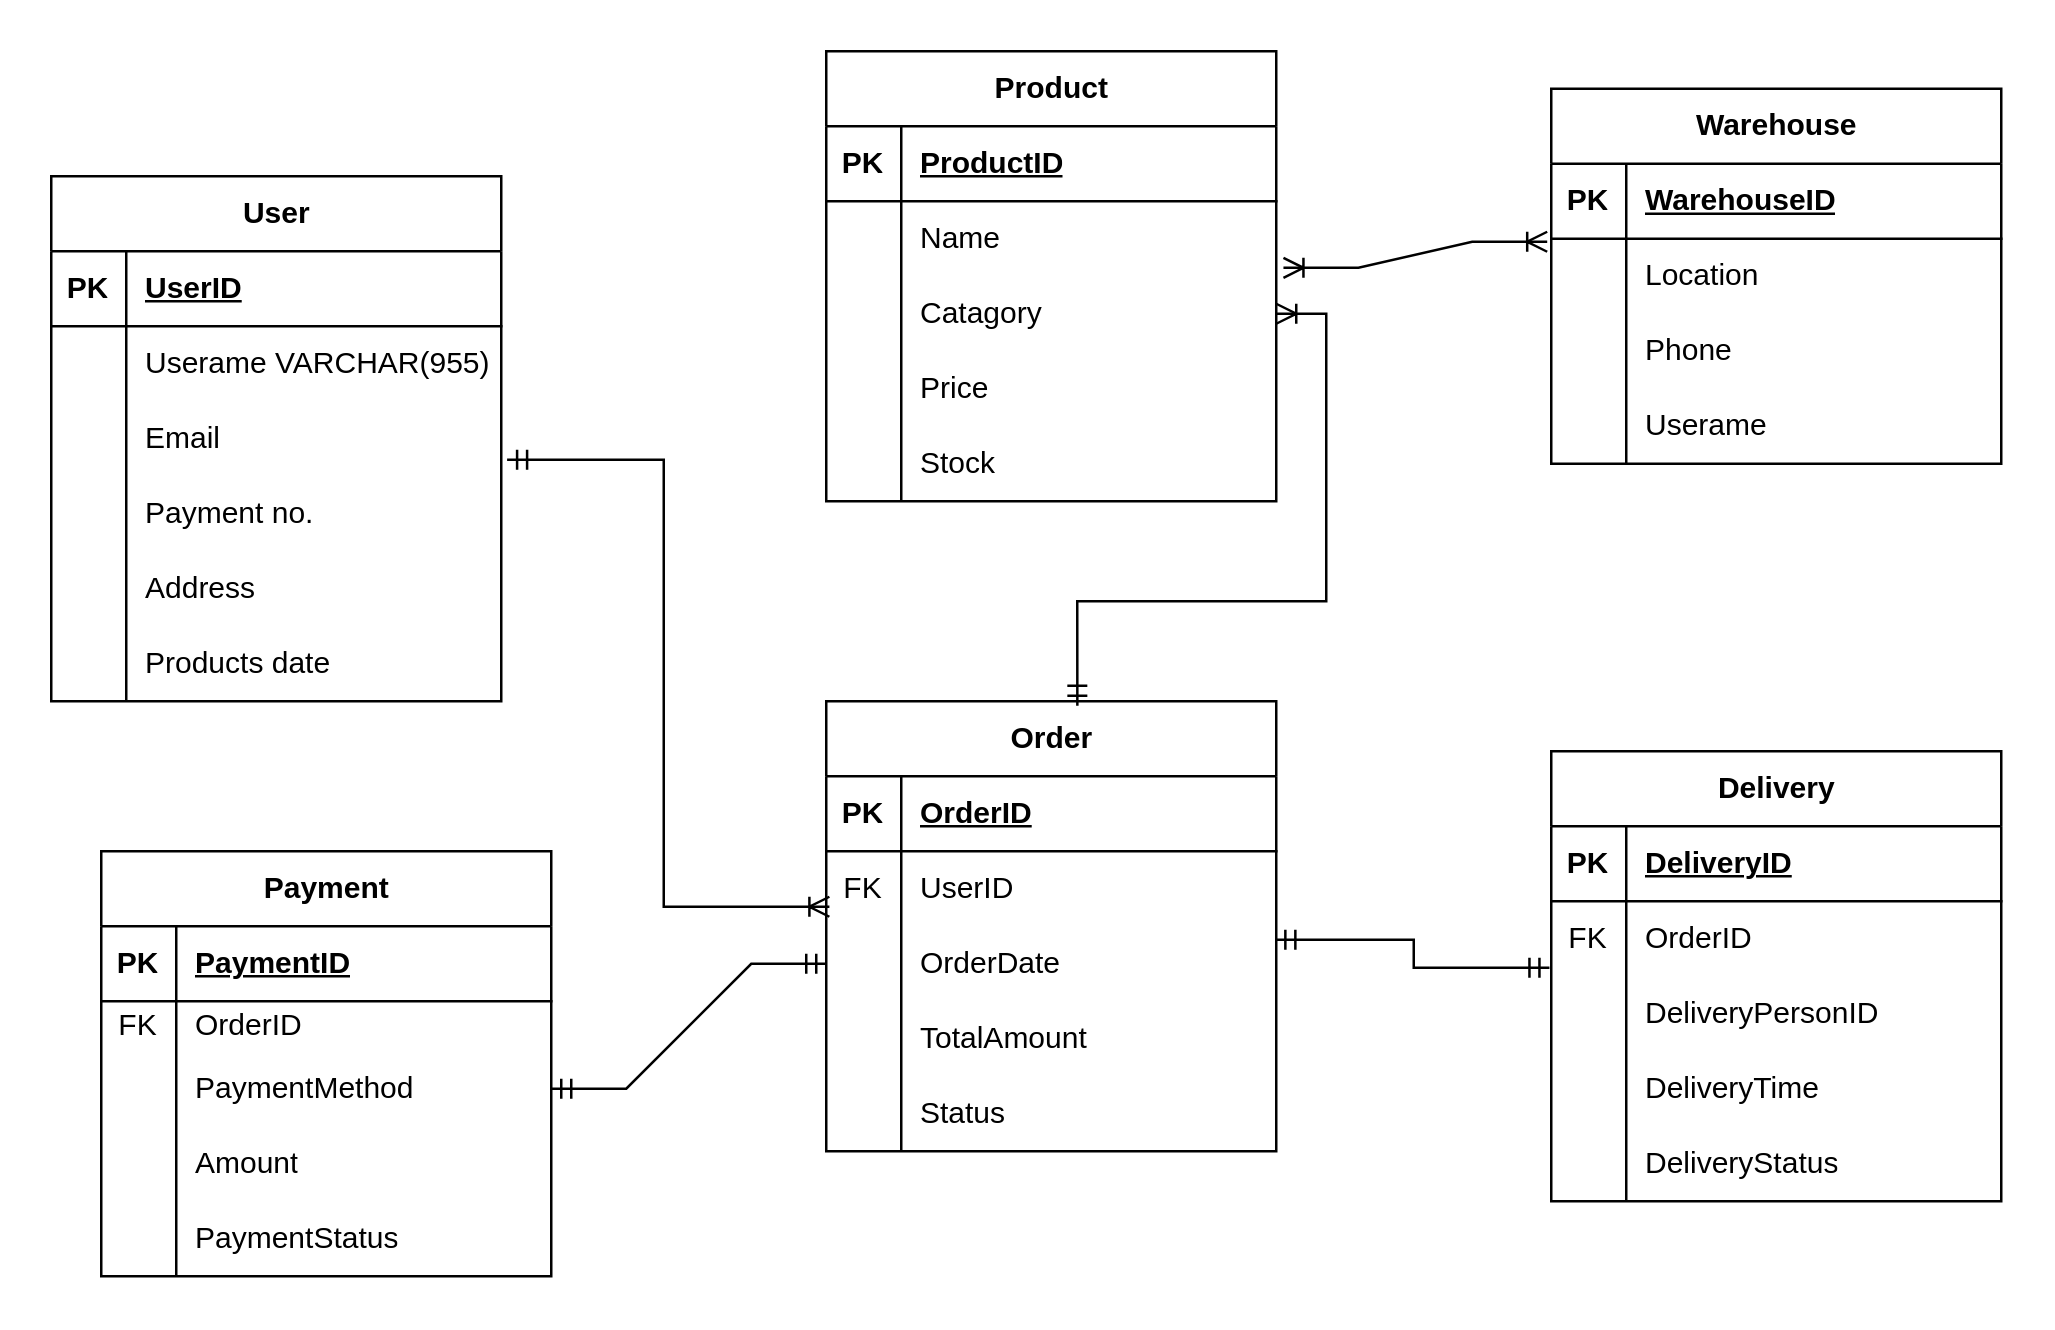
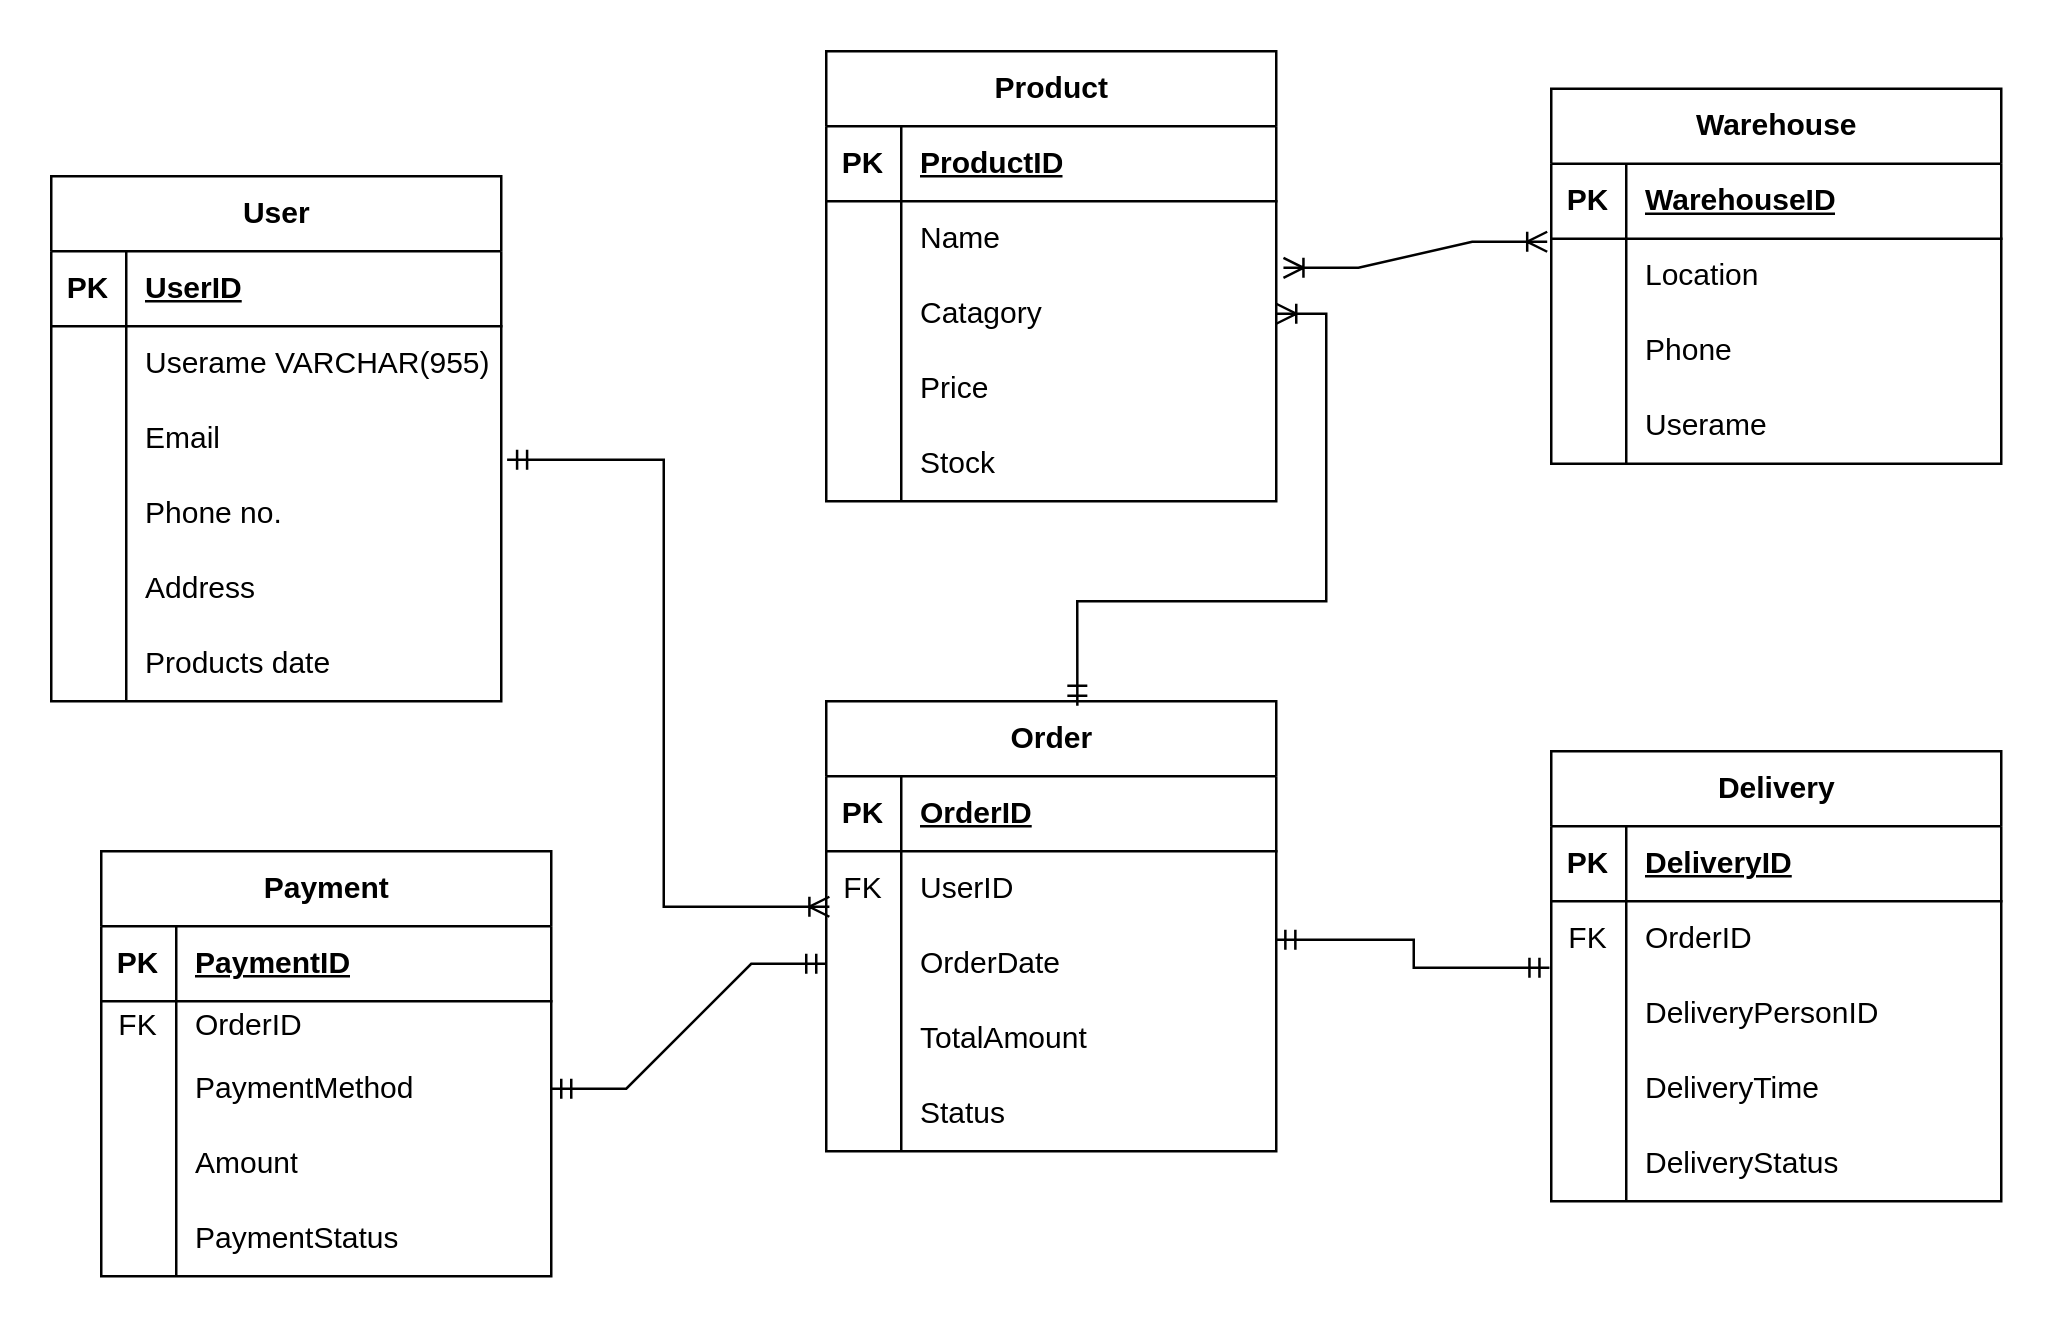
node "Payment no.": label "Payment no." -> "Phone no."
